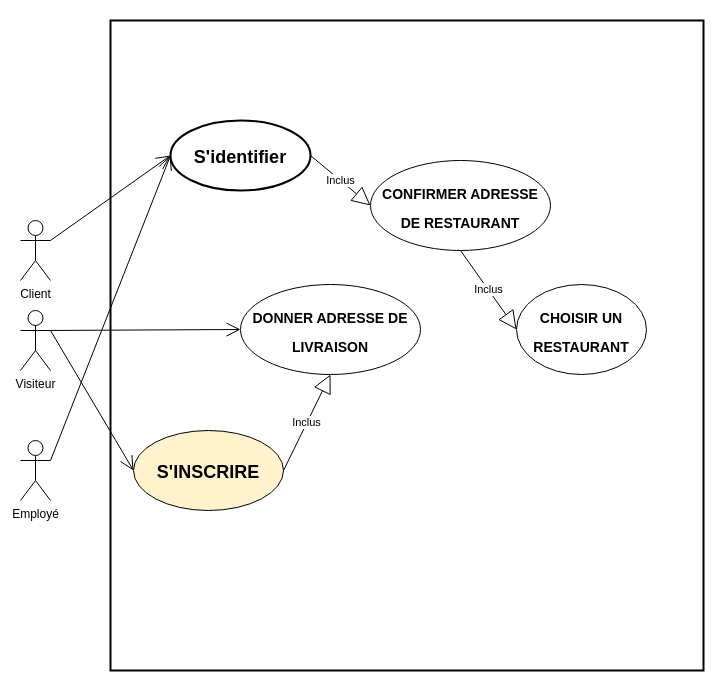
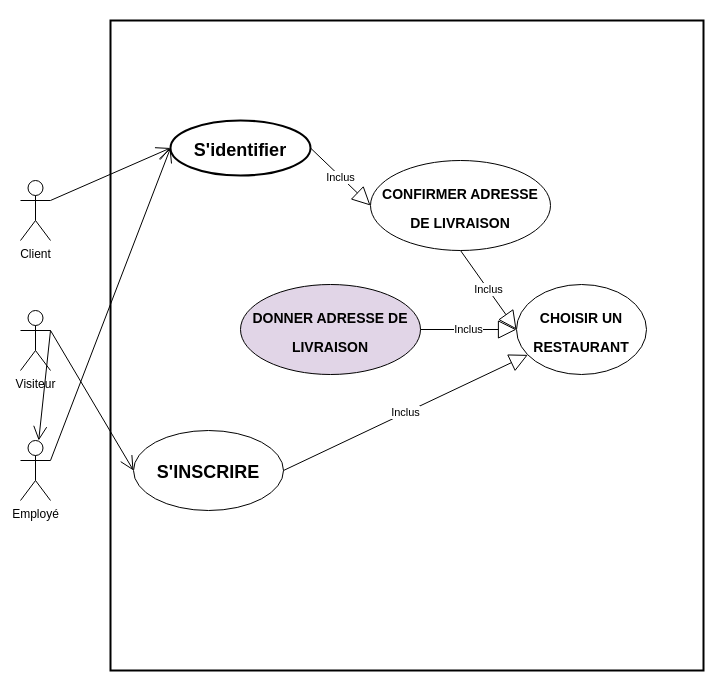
node "S'identifier": size 140x70 -> 140x55
node "CONFIRMER ADRESSE DE RESTAURANT": label "CONFIRMER ADRESSE DE RESTAURANT" -> "CONFIRMER ADRESSE DE LIVRAISON"
node "Client": moved (36, 251) -> (36, 211)
edge "Visiteur" -> "DONNER ADRESSE DE LIVRAISON": now "Visiteur" -> "Employé"
node "DONNER ADRESSE DE LIVRAISON": fillcolor #ffffff -> #e1d5e7
edge "DONNER ADRESSE DE LIVRAISON" -> "CHOISIR UN RESTAURANT": added, label "Inclus"
edge "S'INSCRIRE" -> "DONNER ADRESSE DE LIVRAISON": now "S'INSCRIRE" -> "CHOISIR UN RESTAURANT"
node "S'INSCRIRE": fillcolor #fff2cc -> #ffffff
